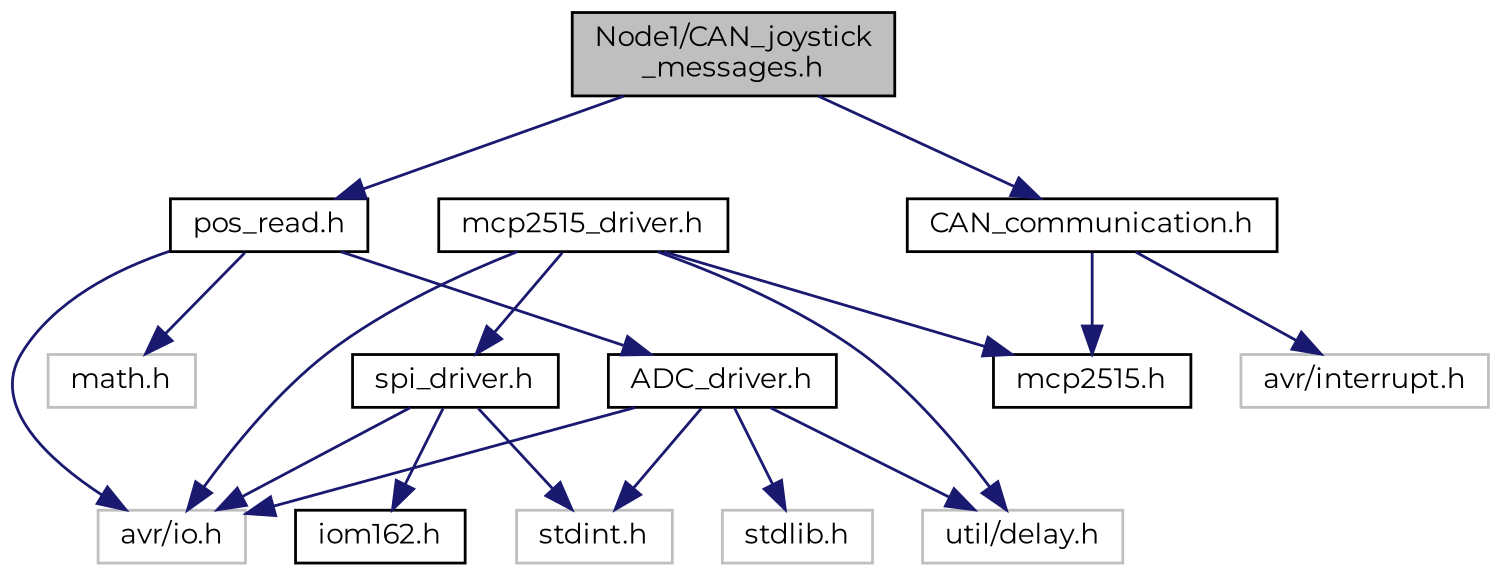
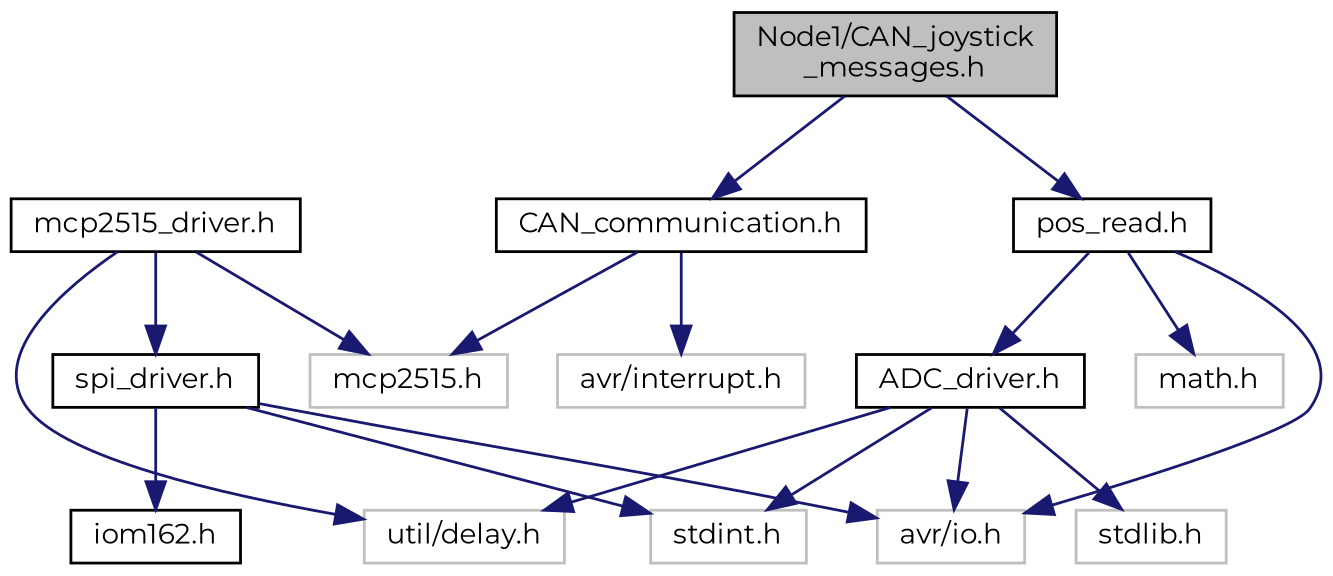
edge "mcp2515_driver.h" -> "avr/io.h": removed
node "mcp2515.h": color black -> grey75
